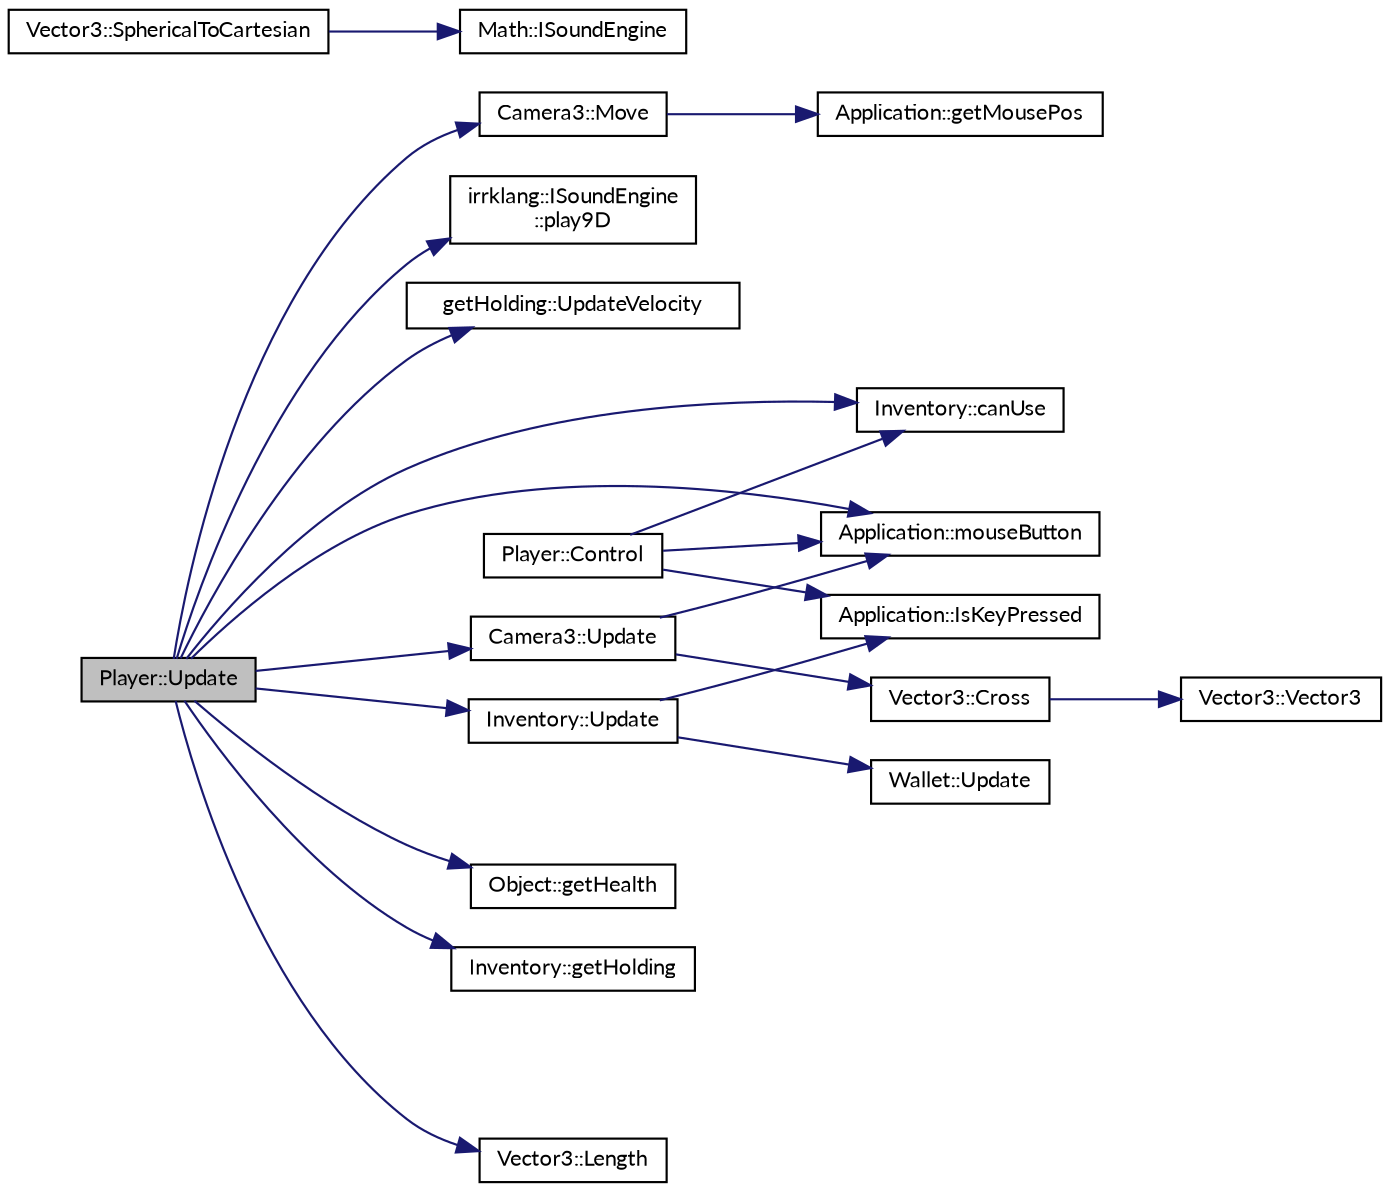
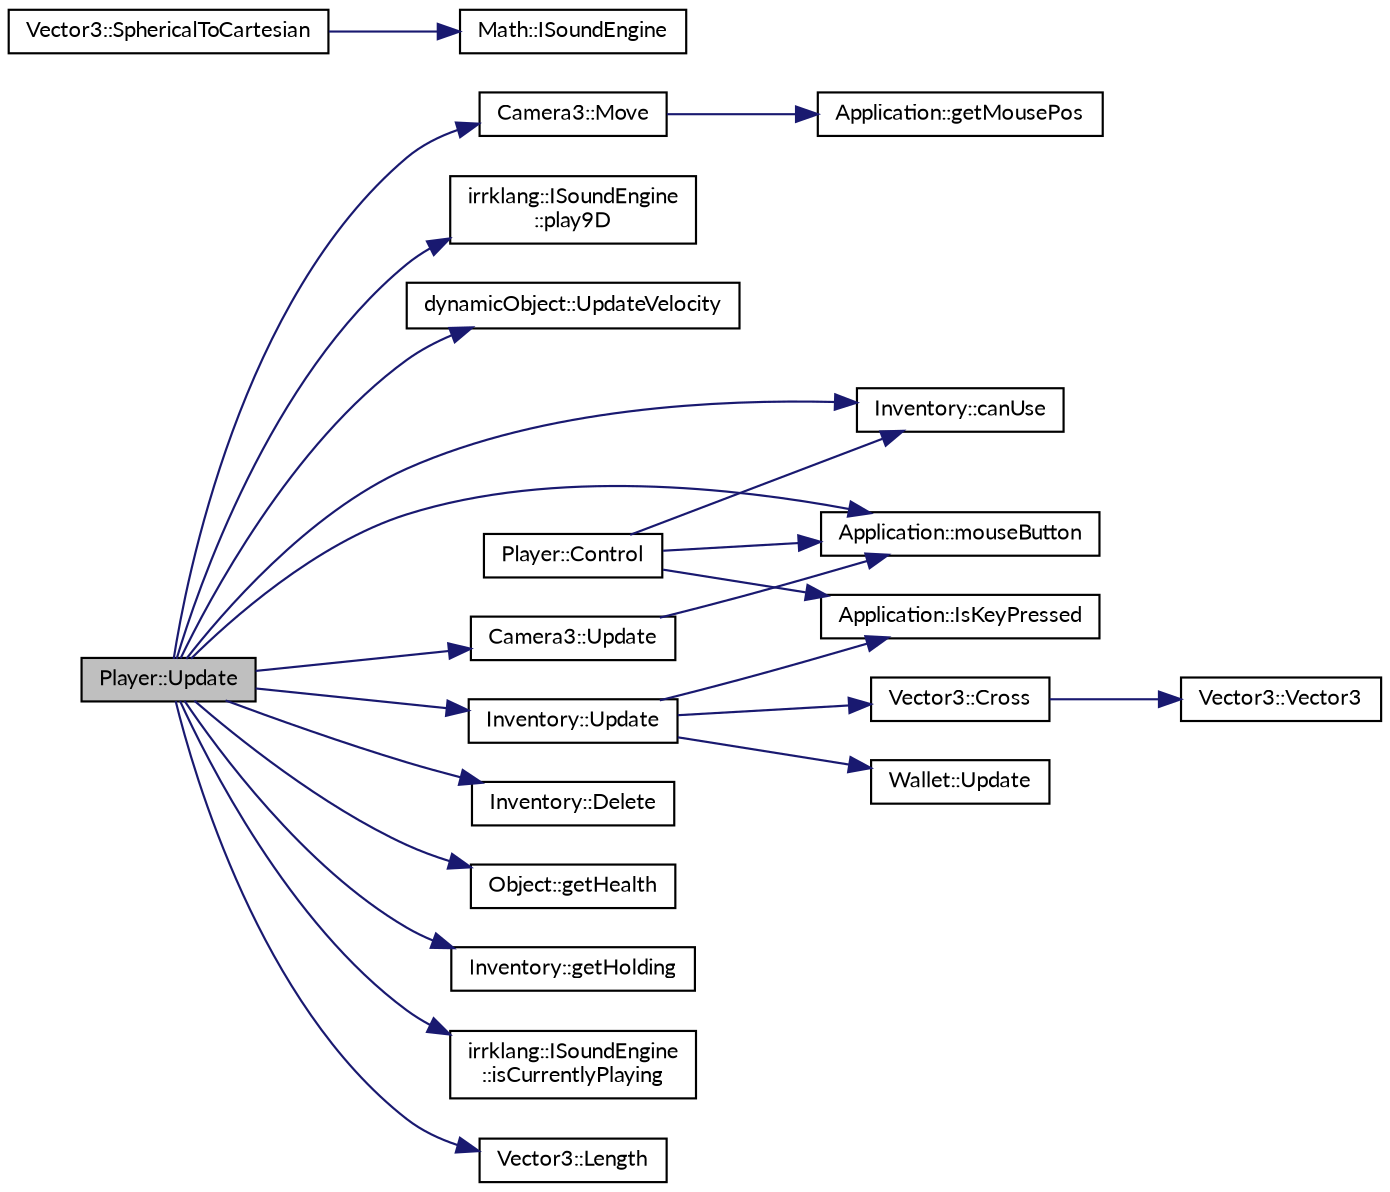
node "getHolding::UpdateVelocity": label "getHolding::UpdateVelocity" -> "dynamicObject::UpdateVelocity"
edge "Camera3::Update" -> "Vector3::Cross": now "Inventory::Update" -> "Vector3::Cross"
node "Inventory::Delete": added
node "irrklang::ISoundEngine ::isCurrentlyPlaying": added
